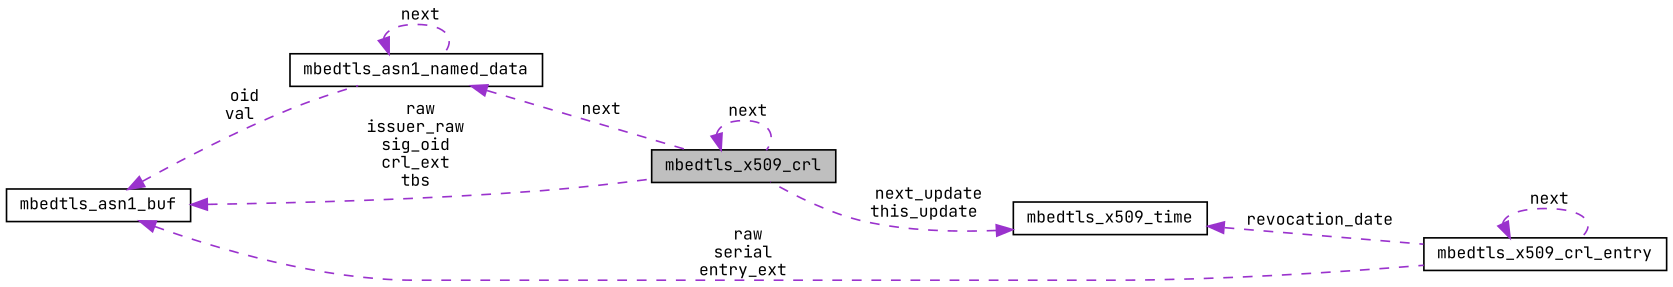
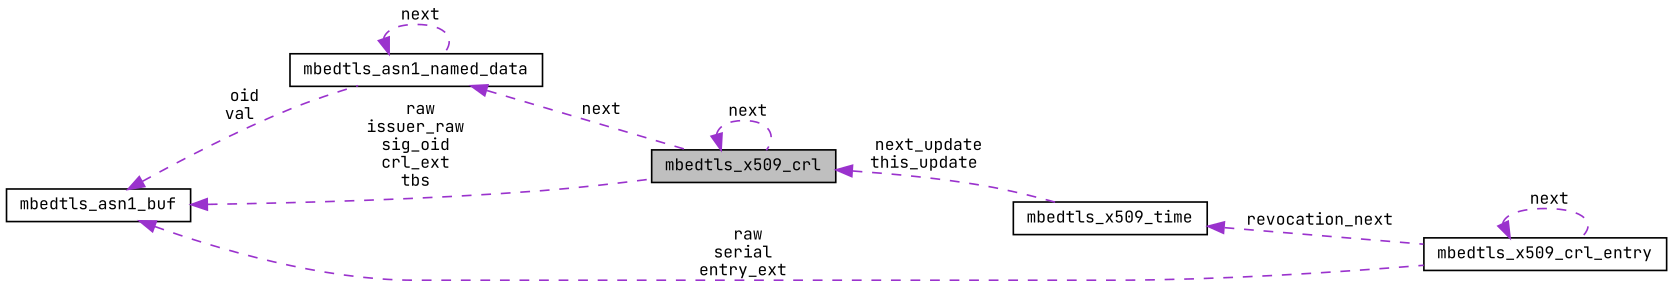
edge "mbedtls_x509_crl_entry" -> "mbedtls_x509_time": label " revocation_date" -> " revocation_next"
edge "mbedtls_x509_crl" -> "mbedtls_x509_time": reversed
